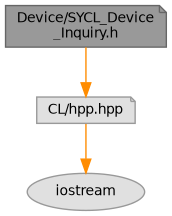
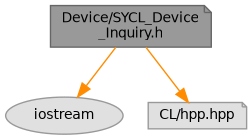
edge "CL/hpp.hpp" -> "iostream": now "Device/SYCL_Device _Inquiry.h" -> "iostream"
